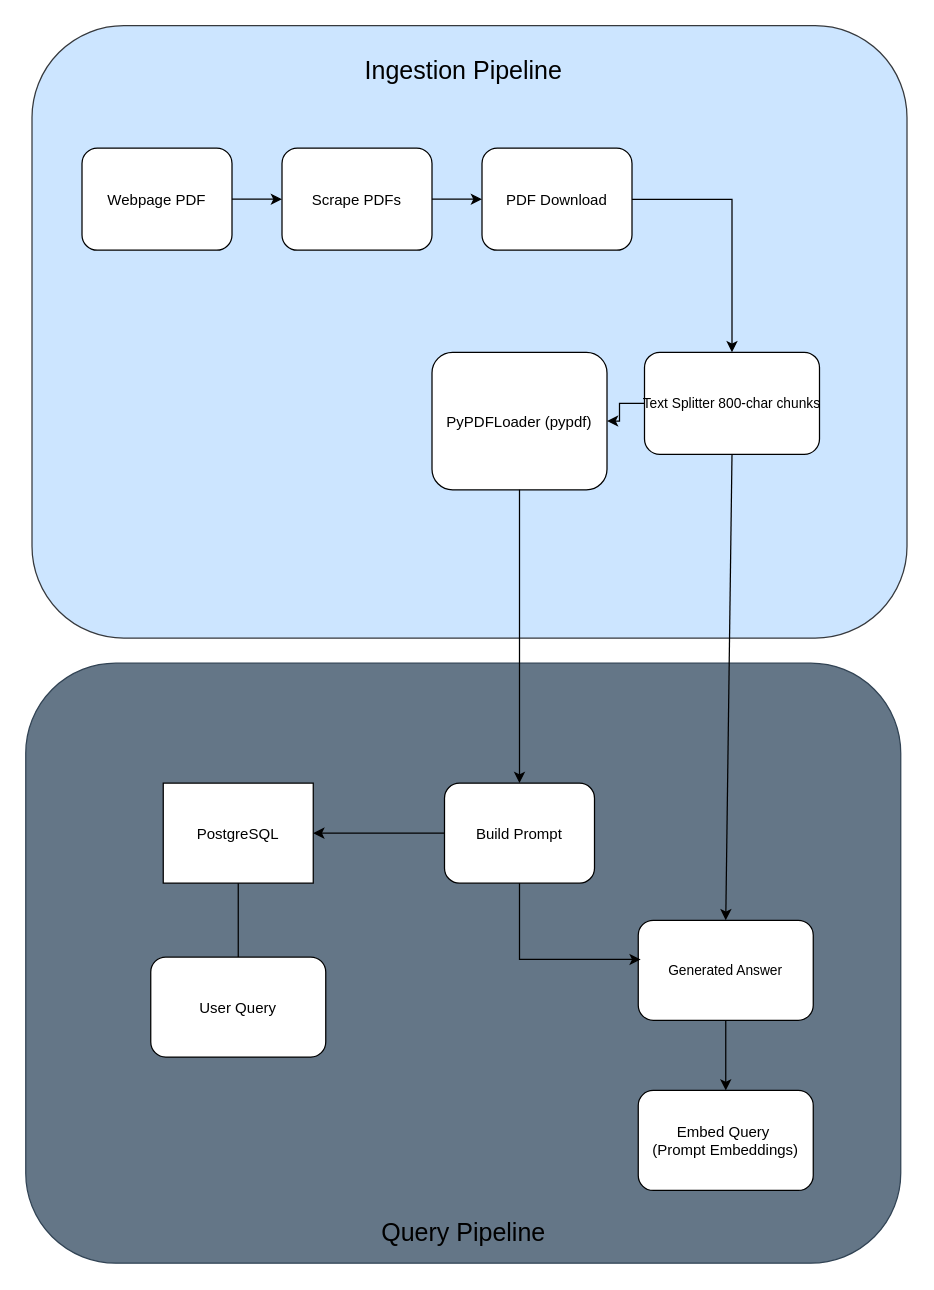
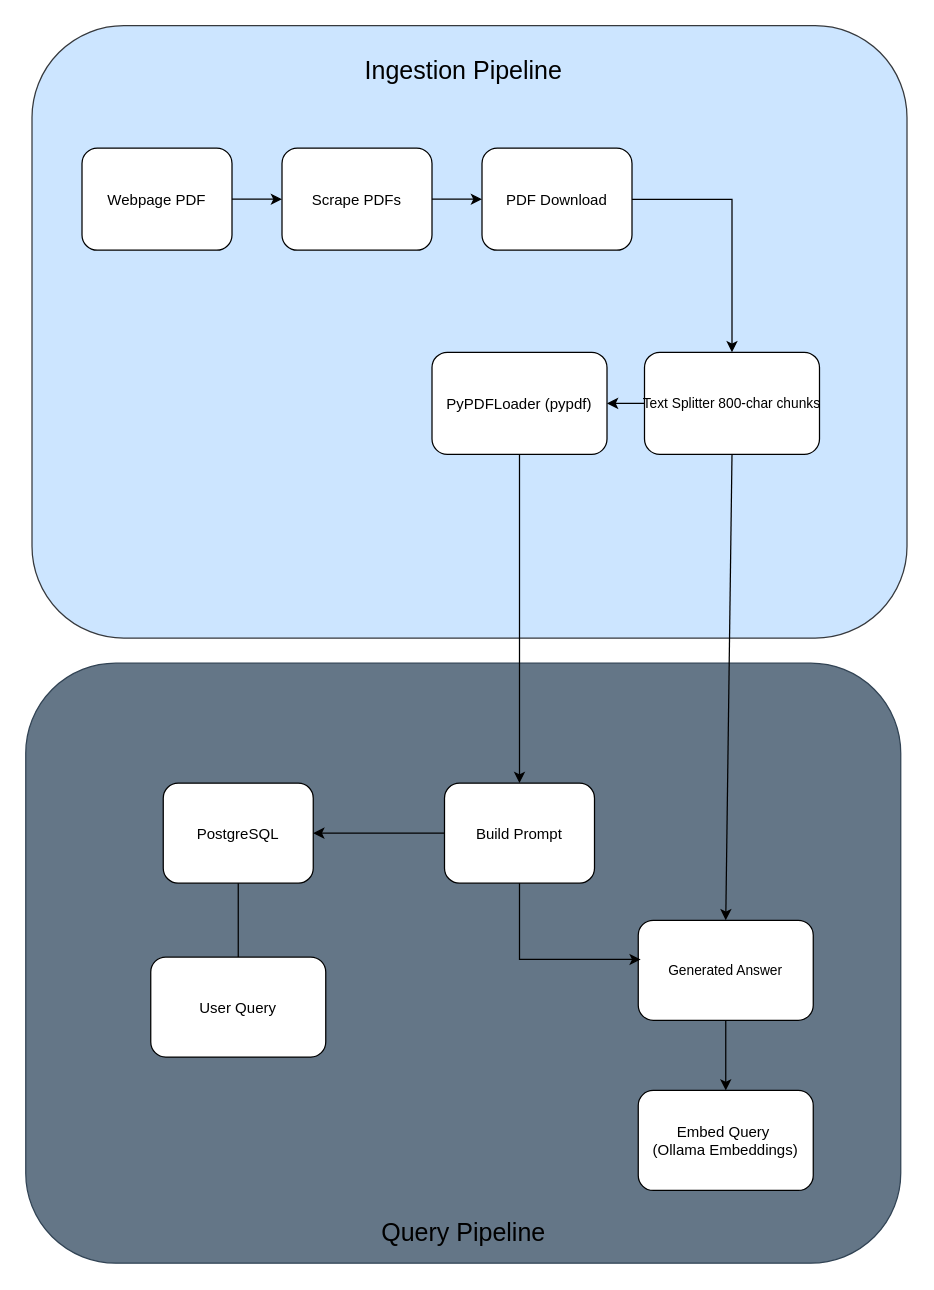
node "PyPDFLoader (pypdf)": size 175x138 -> 175x102
node "PostgreSQL": shape rectangle -> rounded rectangle
node "Embed Query (Prompt Embeddings)": label "Embed Query (Prompt Embeddings)" -> "Embed Query (Ollama Embeddings)"
